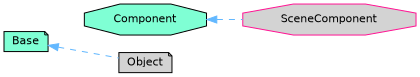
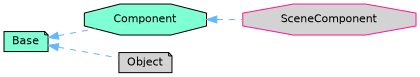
edge "Component" -> "Base": added
